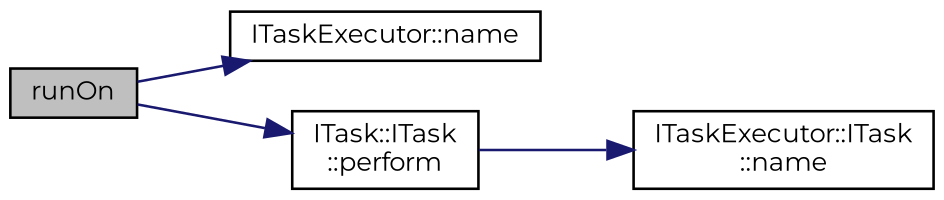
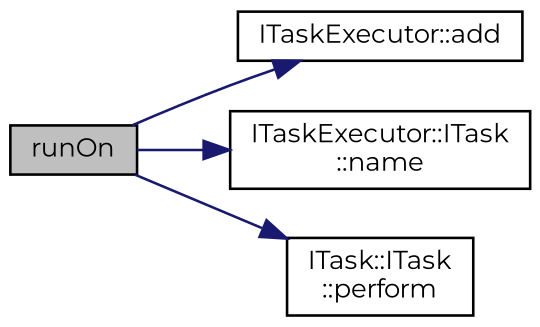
node "ITaskExecutor::name": label "ITaskExecutor::name" -> "ITaskExecutor::add"
edge "ITask::ITask ::perform" -> "ITaskExecutor::ITask ::name": now "runOn" -> "ITaskExecutor::ITask ::name"
